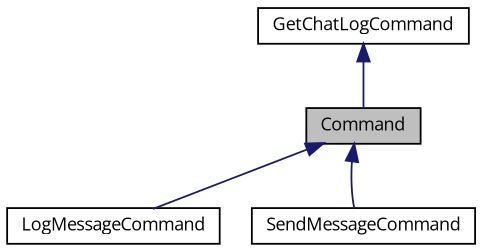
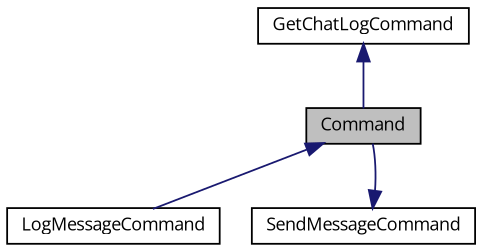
edge "SendMessageCommand" -> "Command": reversed
